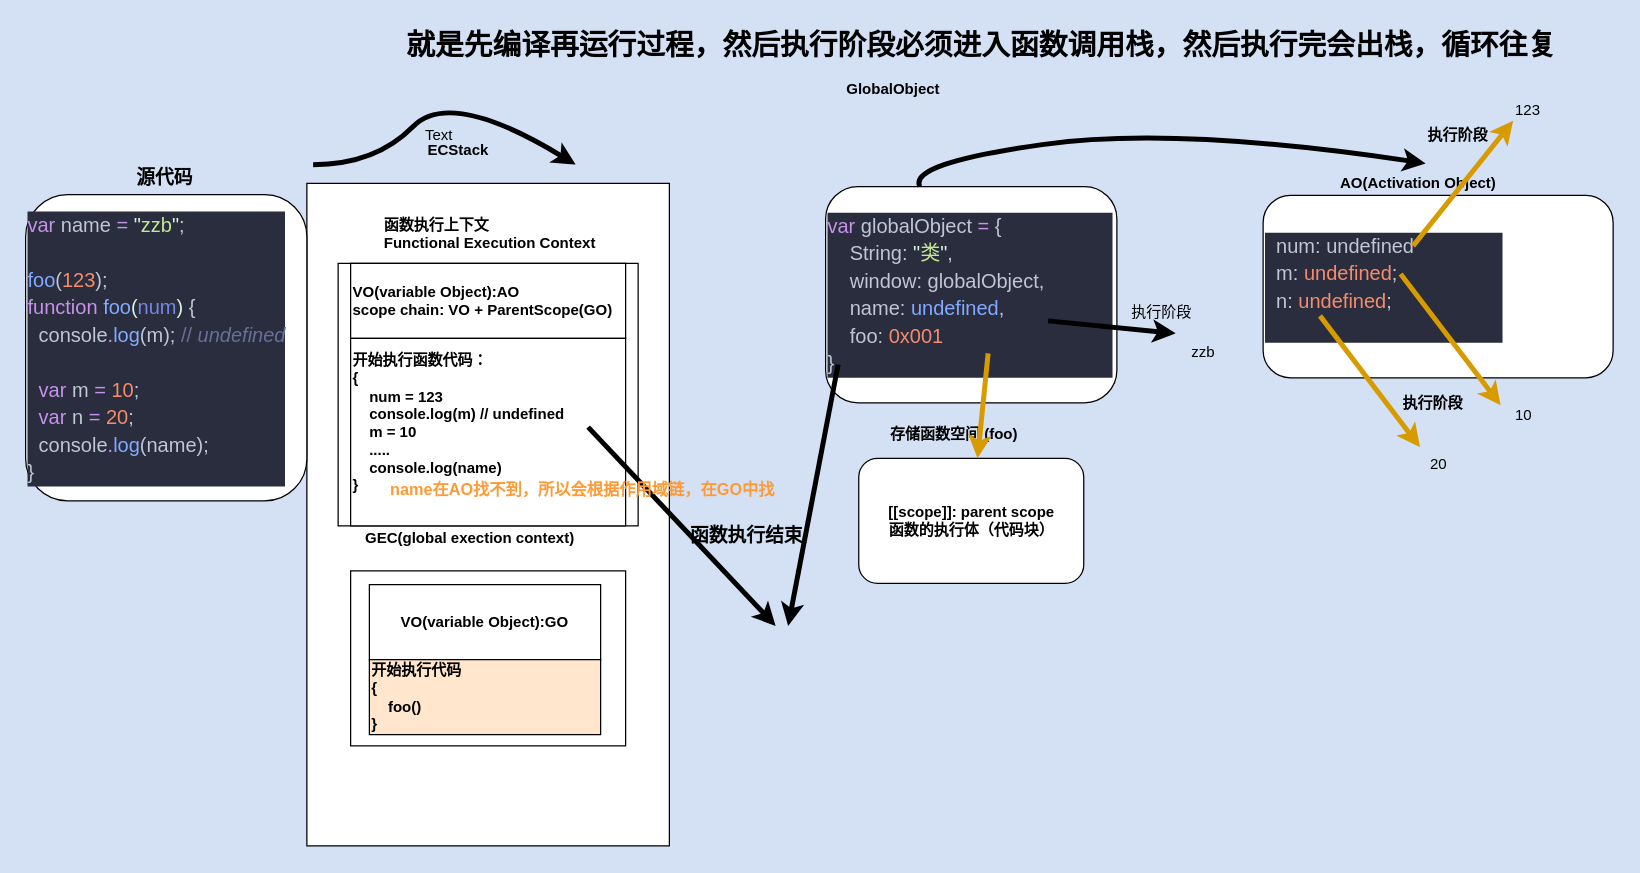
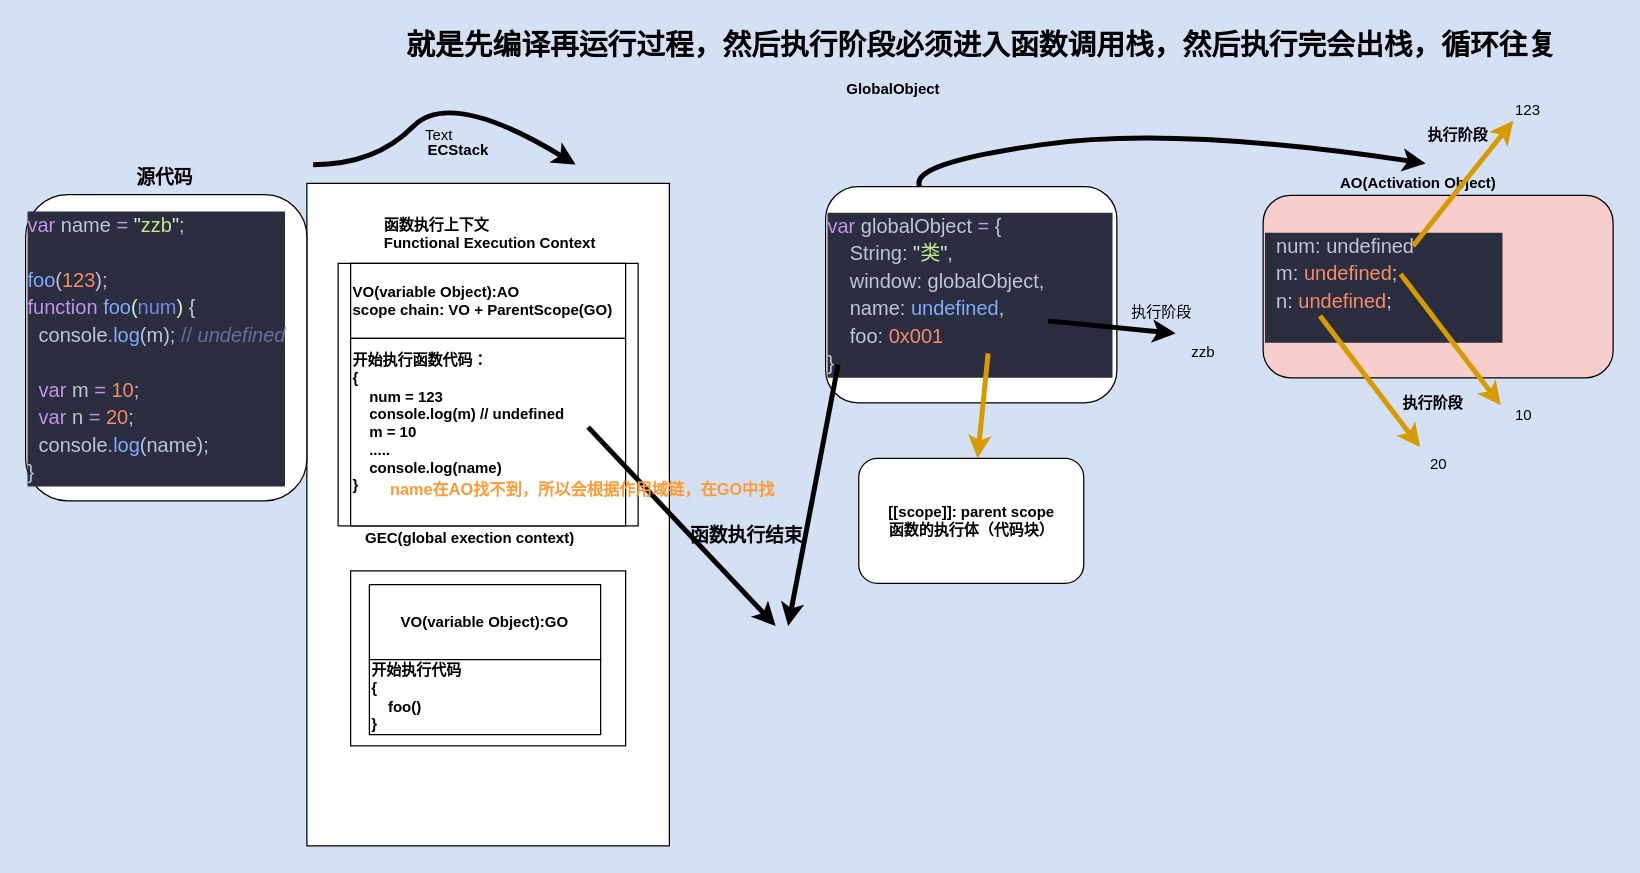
node "num: undefined m: undefined; n: undefined;": fillcolor #ffffff -> #f8cecc
node "存储函数空间 (foo)": removed
node "开始执行代码 { foo() }": fillcolor #ffe6cc -> #ffffff
